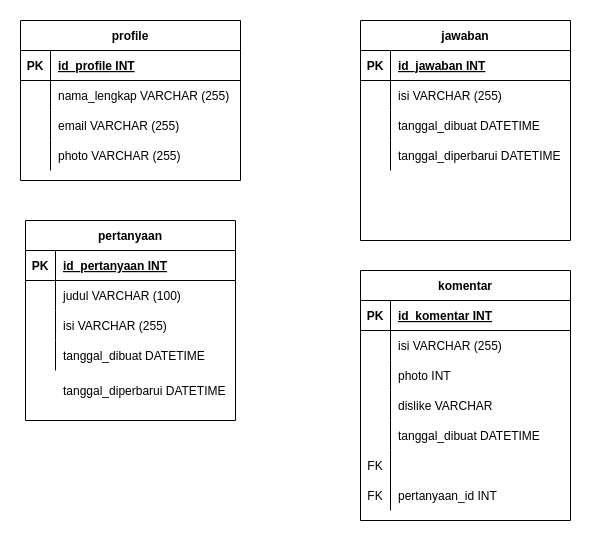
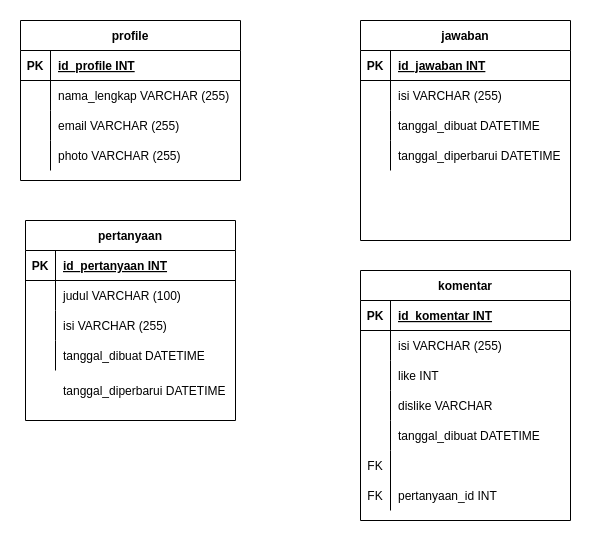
node "photo INT": label "photo INT" -> "like INT"
